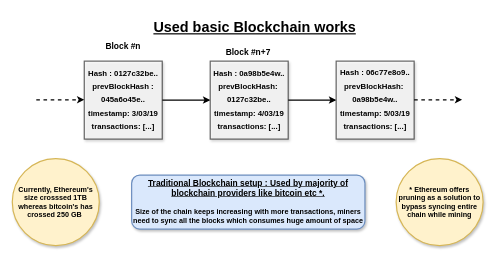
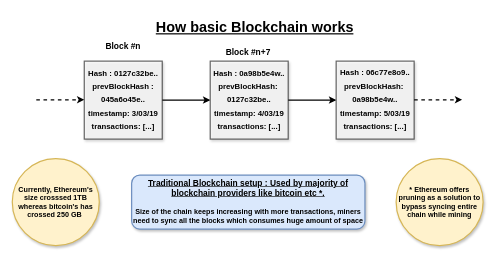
node "Used basic Blockchain works": label "Used basic Blockchain works" -> "How basic Blockchain works"
